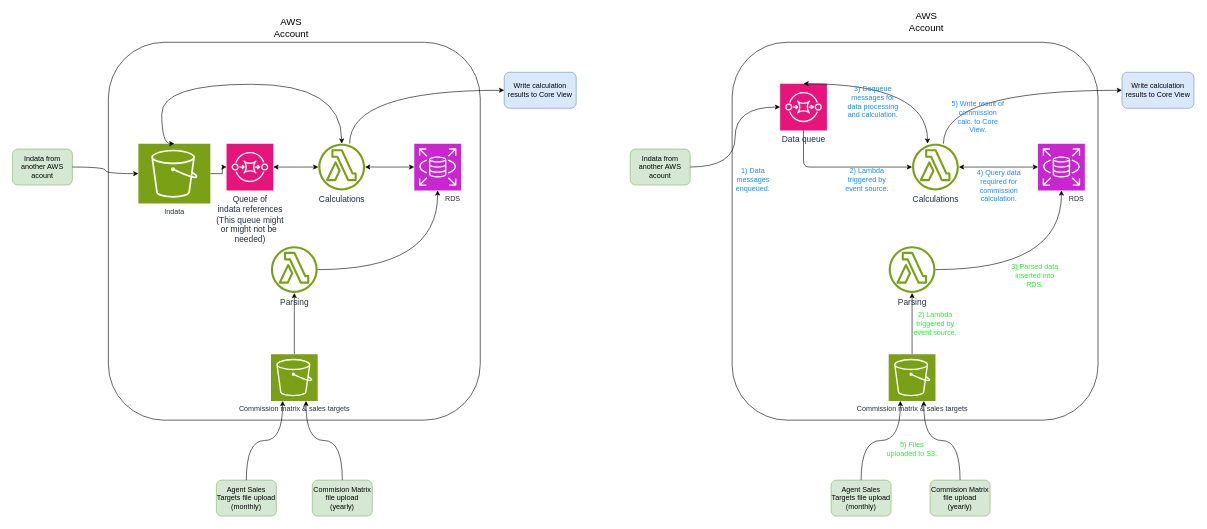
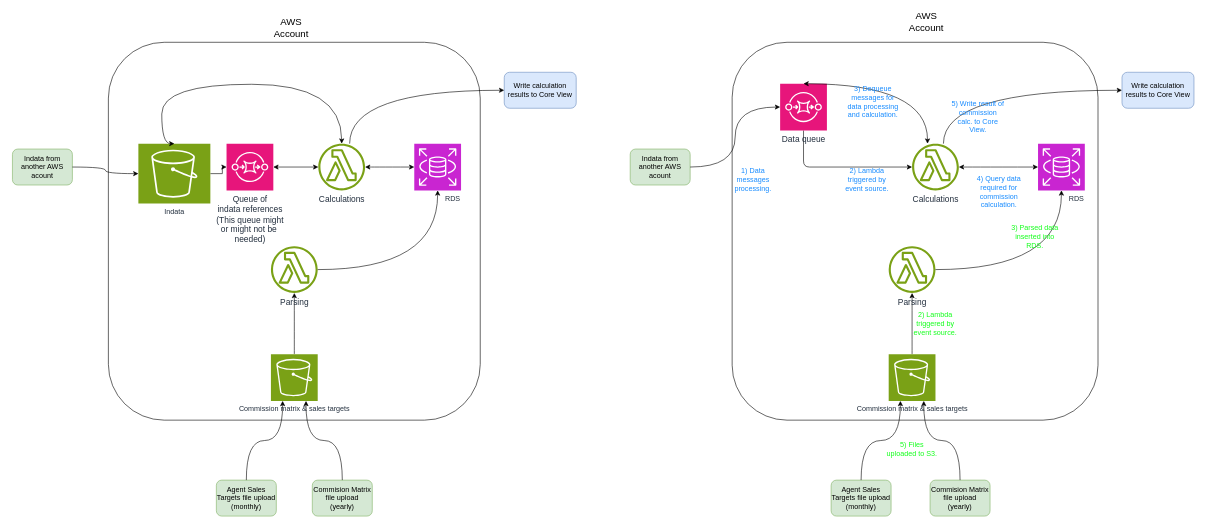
node "1) Data messages enqueued.": label "1) Data messages enqueued." -> "1) Data messages processing."
node "4) Query data required for commission calculation.": moved (999, 186) -> (999, 192)
node "3) Parsed data inserted into RDS.": moved (1035, 276) -> (1035, 237)
